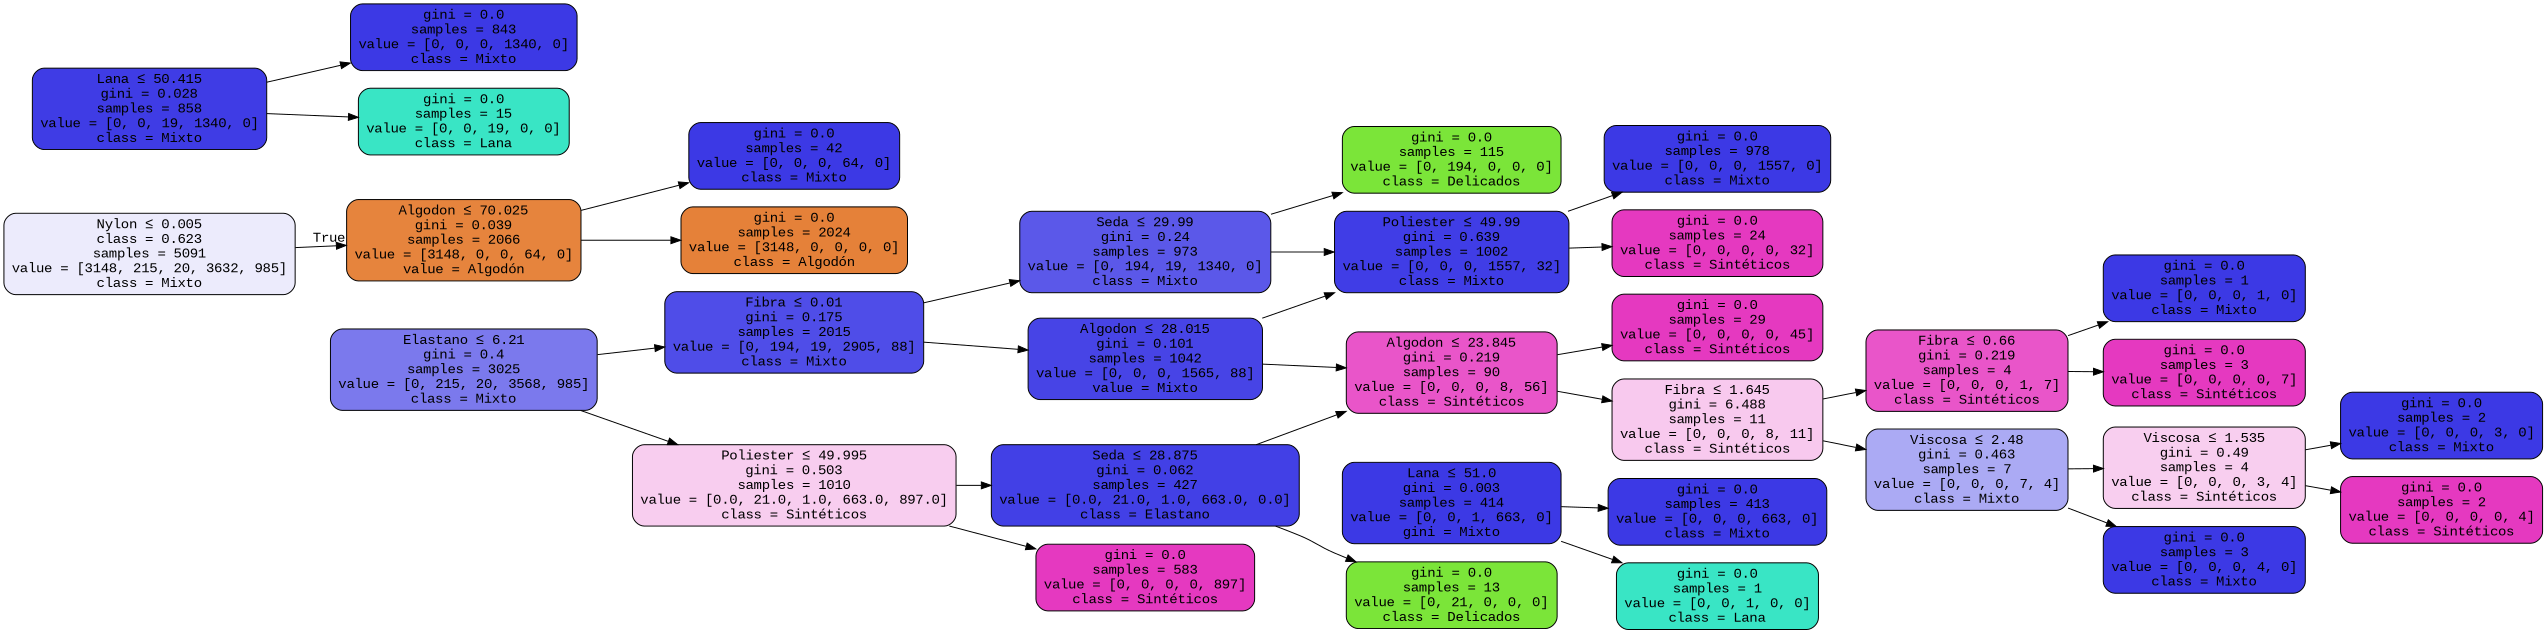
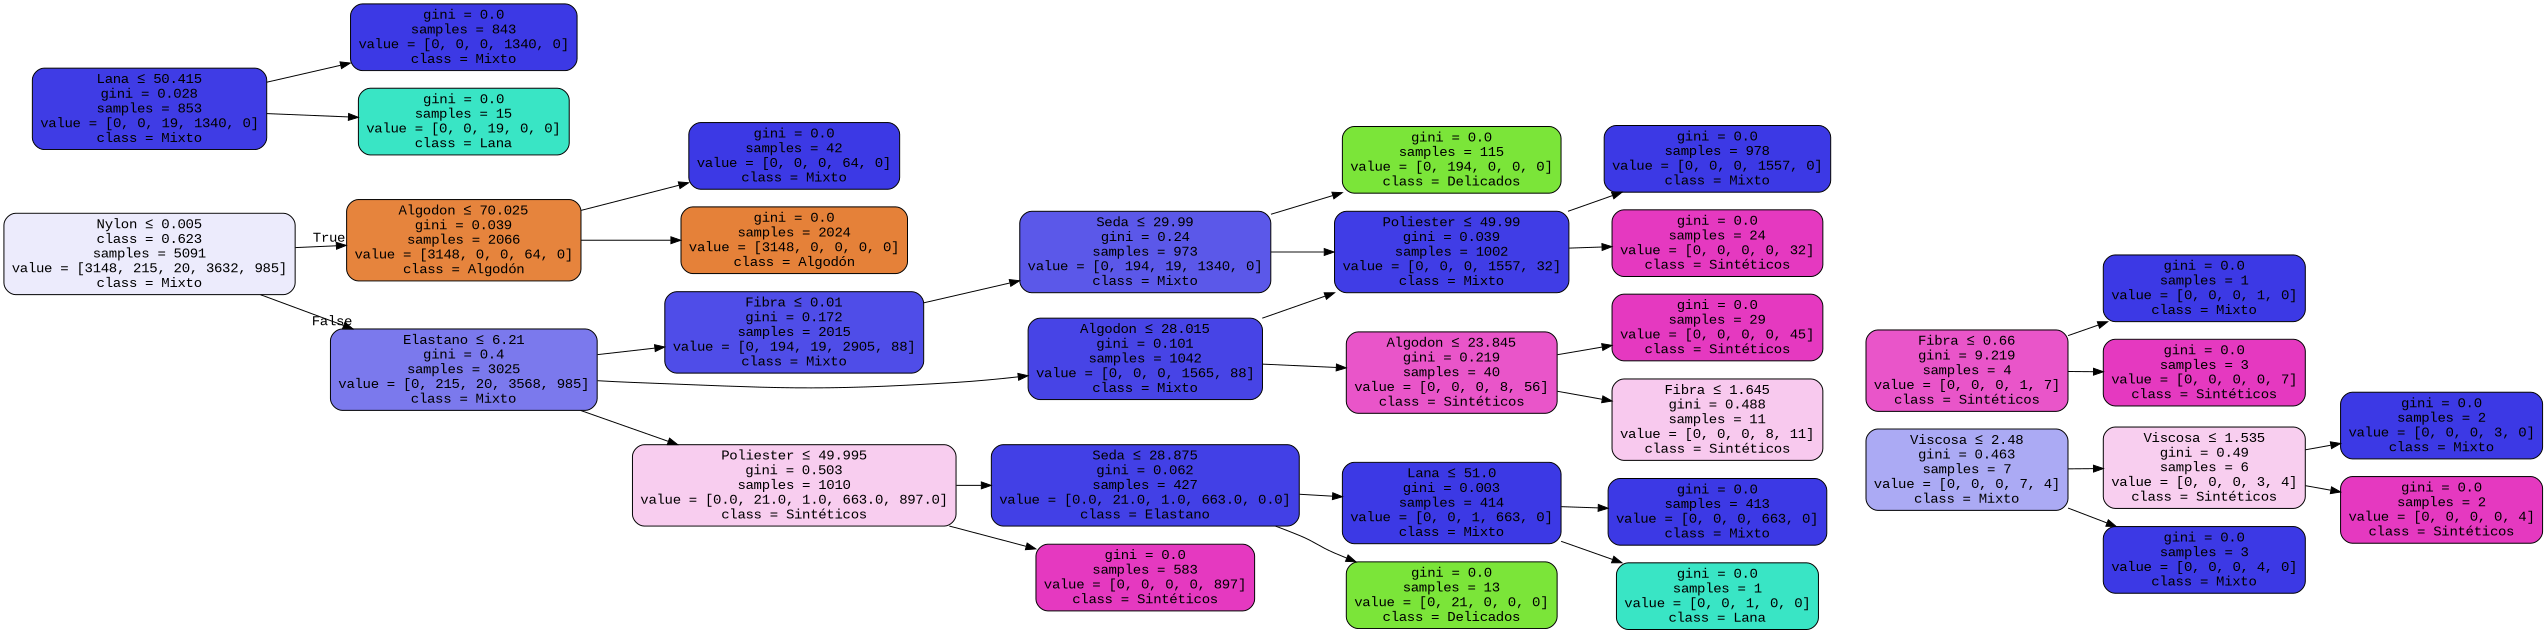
node "Lana ≤ 50.415": text "samples = 858" -> "samples = 853"
node "Poliester ≤ 49.99": text "gini = 0.639" -> "gini = 0.039"
node "Algodon ≤ 70.025": text "value = Algodón" -> "class = Algodón"
edge "Nylon ≤ 0.005" -> "Elastano ≤ 6.21": added
node "Fibra ≤ 0.01": text "gini = 0.175" -> "gini = 0.172"
edge "Fibra ≤ 0.01" -> "Algodon ≤ 28.015": now "Elastano ≤ 6.21" -> "Algodon ≤ 28.015"
node "Fibra ≤ 0.66": text "gini = 0.219" -> "gini = 9.219"
node "Algodon ≤ 23.845": text "samples = 90" -> "samples = 40"
node "Algodon ≤ 28.015": text "value = Mixto" -> "class = Mixto"
edge "Fibra ≤ 1.645" -> "Fibra ≤ 0.66": removed
node "Fibra ≤ 1.645": text "gini = 6.488" -> "gini = 0.488"
edge "Seda ≤ 28.875" -> "Algodon ≤ 23.845": now "Seda ≤ 28.875" -> "Lana ≤ 51.0"
edge "Fibra ≤ 1.645" -> "Viscosa ≤ 2.48": removed
node "Viscosa ≤ 1.535": text "samples = 4" -> "samples = 6"
node "Lana ≤ 51.0": text "gini = Mixto" -> "class = Mixto"
